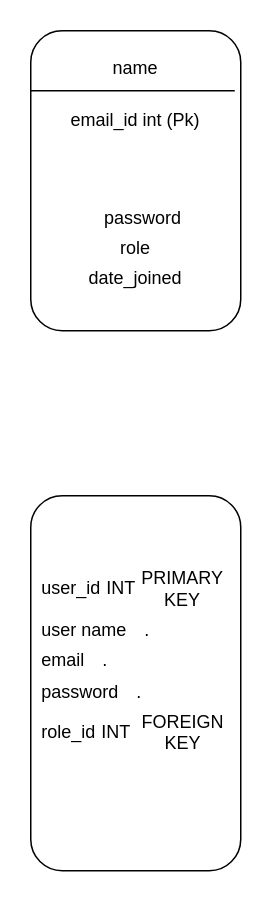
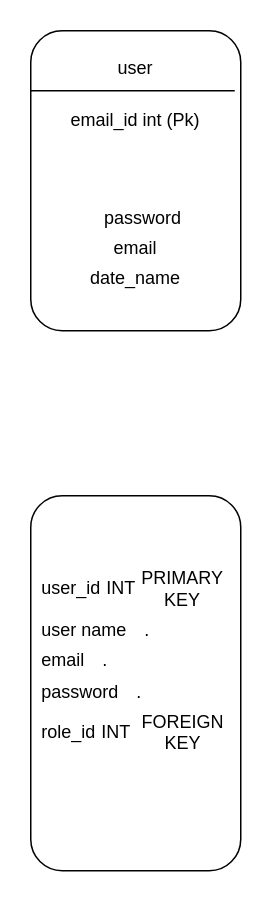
node "name": label "name" -> "user"
node "role": label "role" -> "email"
node "date_joined": label "date_joined" -> "date_name"
